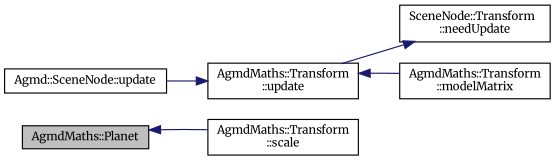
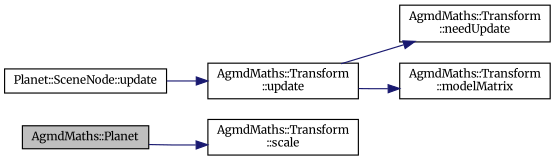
node "SceneNode::Transform ::needUpdate": label "SceneNode::Transform ::needUpdate" -> "AgmdMaths::Transform ::needUpdate"
edge "AgmdMaths::Transform ::modelMatrix" -> "AgmdMaths::Transform ::update": reversed
node "Agmd::SceneNode::update": label "Agmd::SceneNode::update" -> "Planet::SceneNode::update"
edge "AgmdMaths::Transform ::scale" -> "AgmdMaths::Planet": reversed
